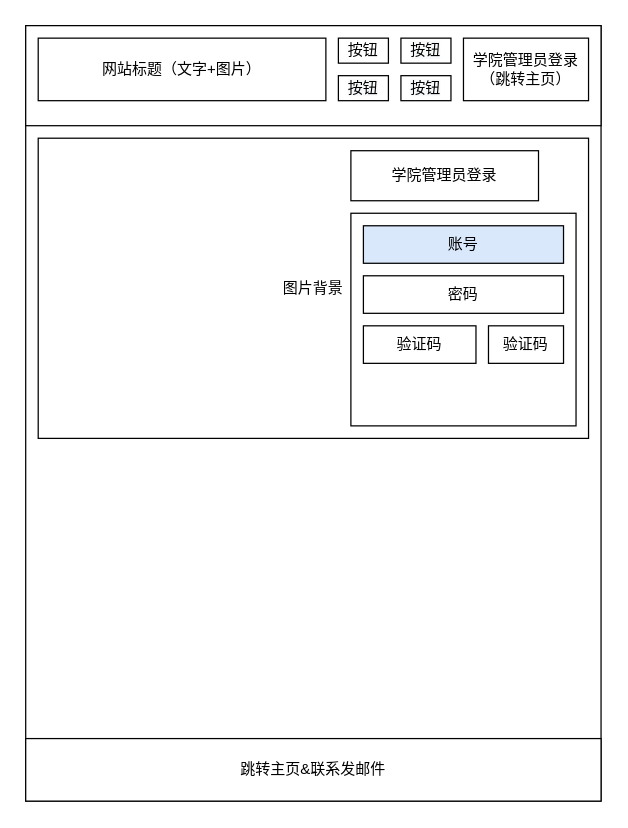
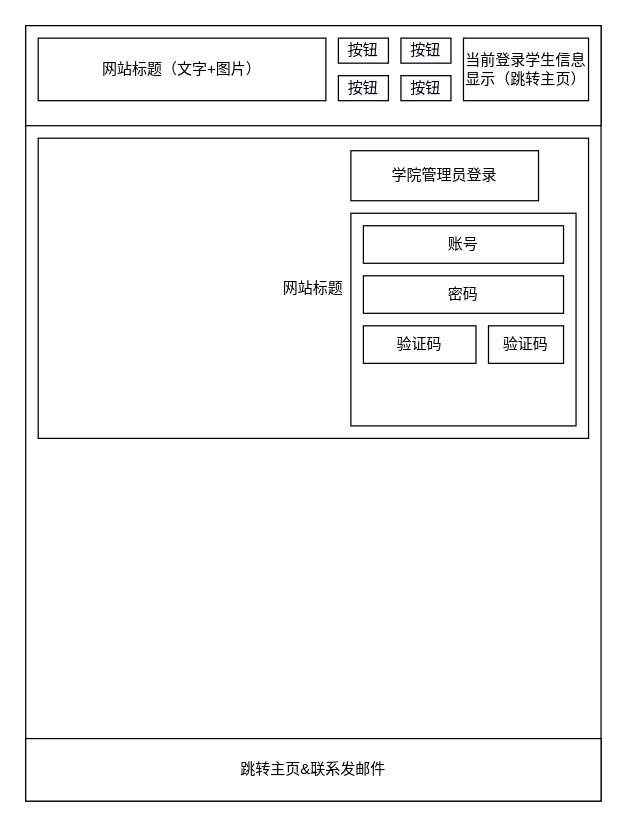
node "学院管理员登录（跳转主页）": label "学院管理员登录（跳转主页）" -> "当前登录学生信息显示（跳转主页）"
node "账号": fillcolor #dae8fc -> #ffffff
node "图片背景": label "图片背景" -> "网站标题"
